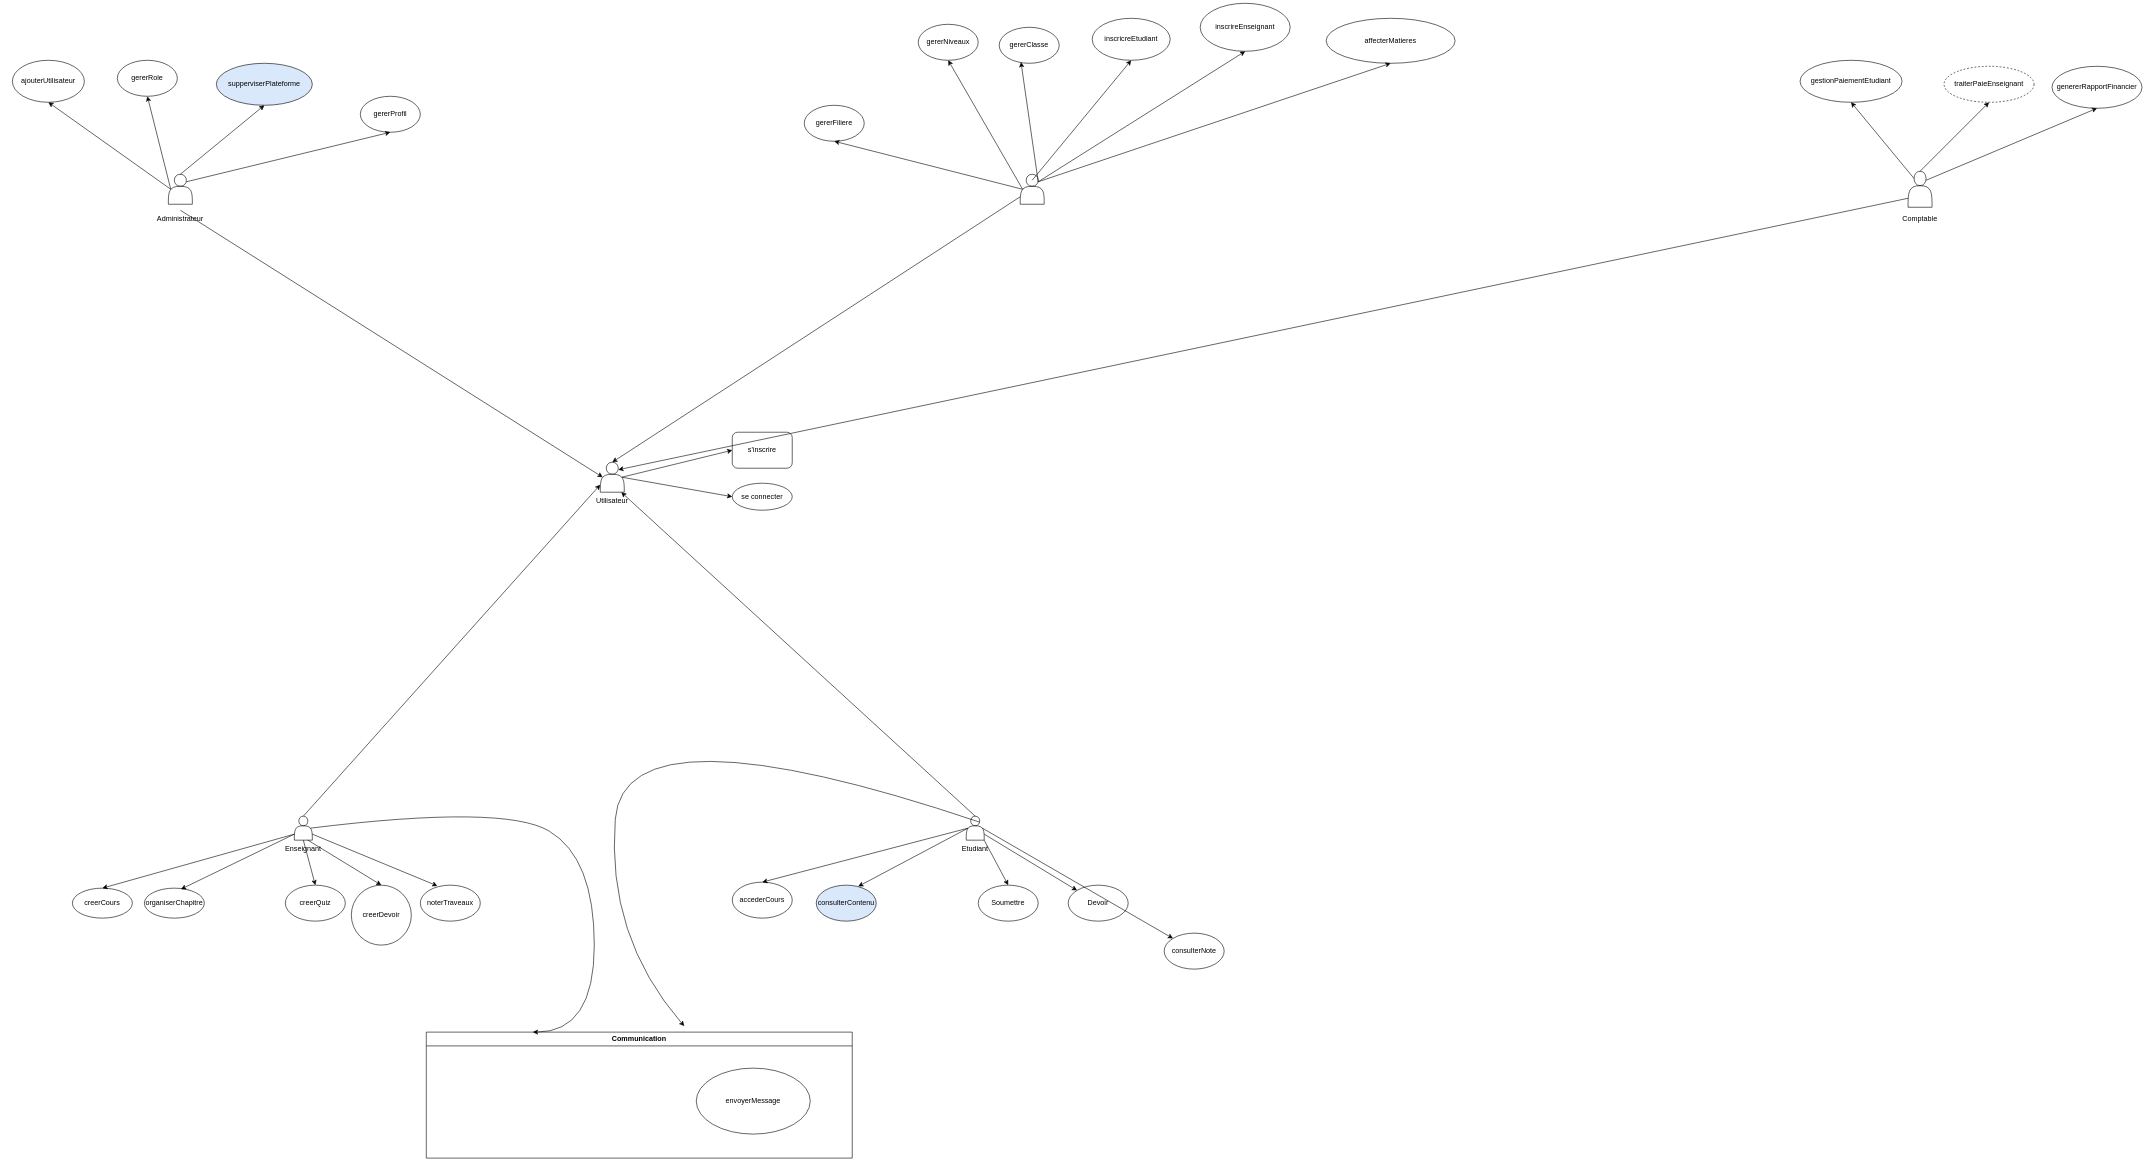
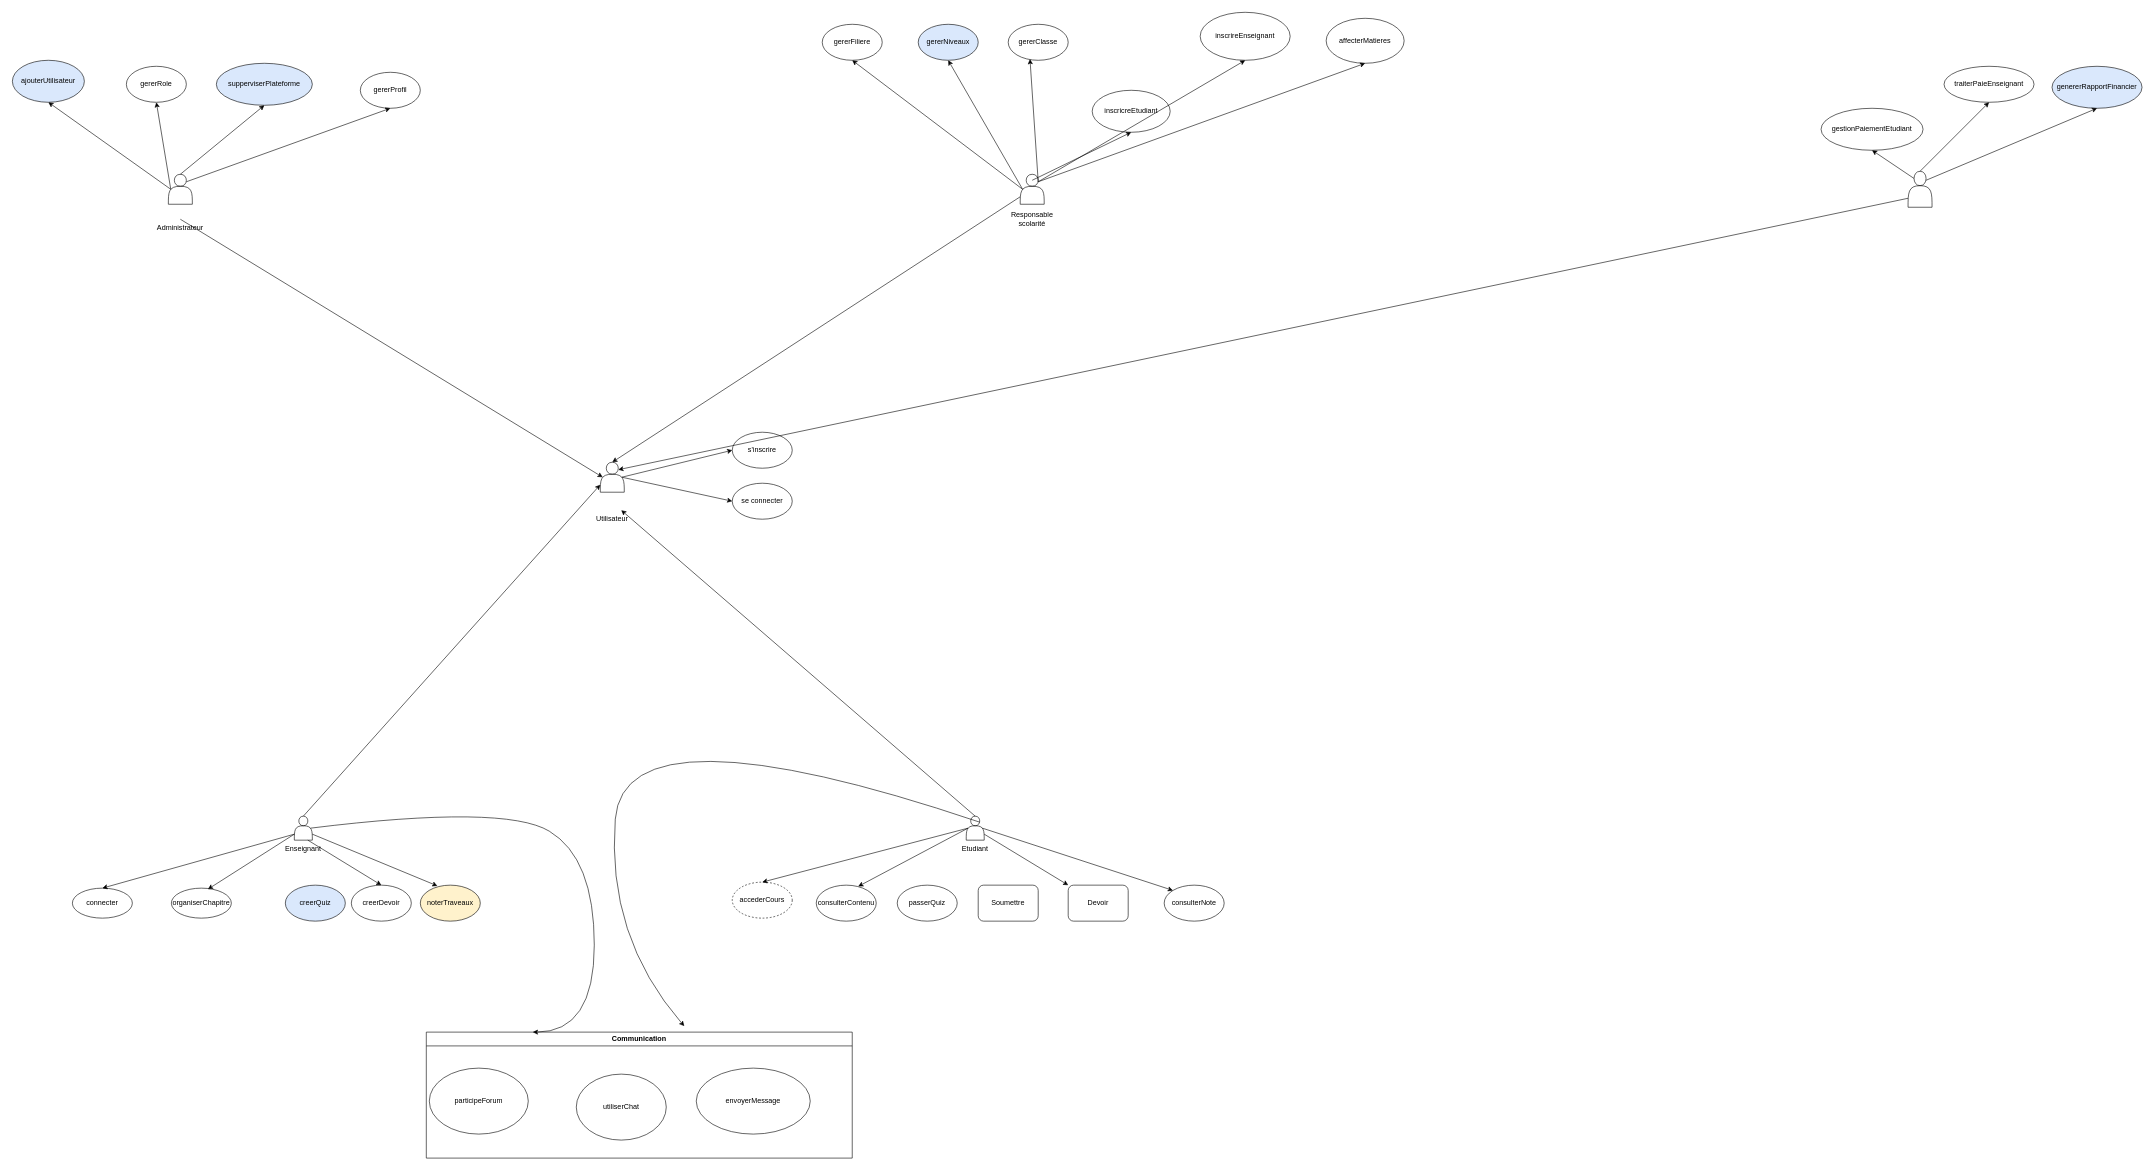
node "inscrireEnseignant": moved (1245, 27) -> (1245, 36)
node "inscricreEtudiant": moved (1131, 39) -> (1131, 111)
node "affecterMatieres": size 129x45 -> 78x45
node "gererNiveaux": fillcolor #ffffff -> #dae8fc
node "gererClasse": moved (1029, 45) -> (1038, 42)
node "gererRole": moved (147, 78) -> (156, 84)
node "ajouterUtilisateur": fillcolor #ffffff -> #dae8fc
node "gestionPaiementEtudiant": moved (1851, 81) -> (1872, 129)
node "traiterPaieEnseignant": style dashed -> solid
node "genererRapportFinancier": fillcolor #ffffff -> #dae8fc
node "gererProfil": moved (390, 114) -> (390, 90)
node "gererFiliere": moved (834, 123) -> (852, 42)
node "Administrateur": moved (180, 219) -> (180, 228)
node "Responsable scolarité": added
node "Comptable": removed
node "s'inscrire": shape rounded rectangle -> ellipse
node "se connecter": size 60x27 -> 60x36
node "Utilisateur": moved (612, 501) -> (612, 519)
edge "Etudiant" -> "Soumettre": removed
edge "Enseignant" -> "creerQuiz": removed
node "accederCours": style solid -> dashed
node "creerCours": label "creerCours" -> "connecter"
node "organiserChapitre": moved (174, 903) -> (201, 903)
node "creerQuiz": fillcolor #ffffff -> #dae8fc
node "noterTraveaux": fillcolor #ffffff -> #fff2cc
node "consulterContenu": fillcolor #dae8fc -> #ffffff
node "passerQuiz": added
node "Soumettre": shape ellipse -> rounded rectangle
node "Devoir": shape ellipse -> rounded rectangle
node "creerDevoir": size 60x60 -> 60x36
node "consulterNote": moved (1194, 951) -> (1194, 903)
node "participeForum": added
node "utiliserChat": added
